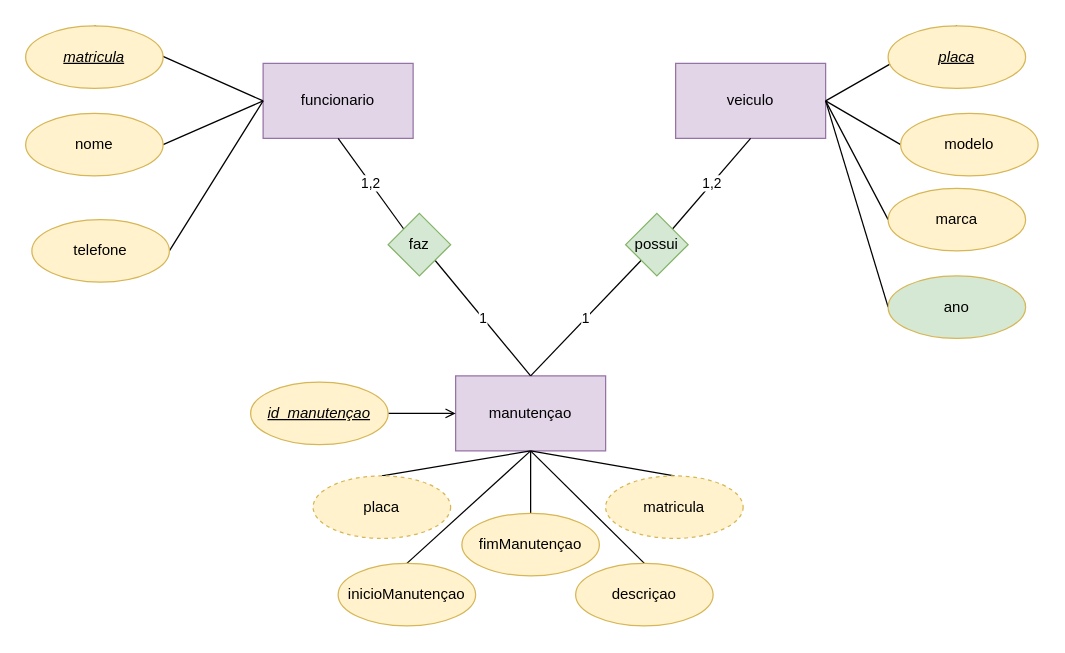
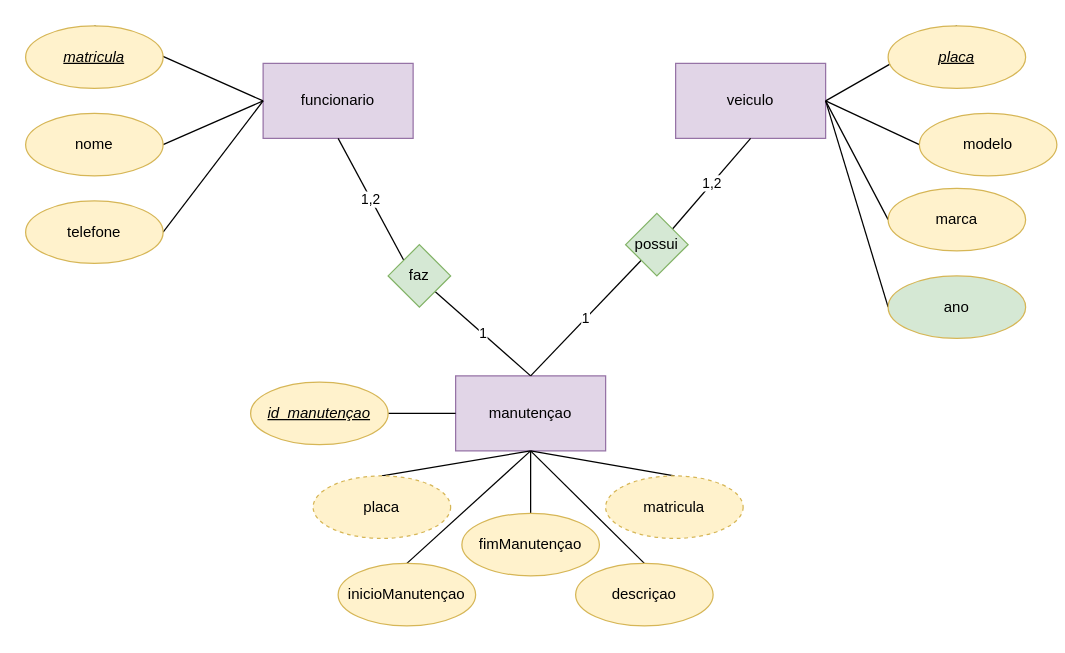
node "modelo": moved (969, 144) -> (988, 144)
node "faz": moved (419, 244) -> (419, 276)
node "telefone": moved (101, 251) -> (94, 232)
edge "id_manutençao" -> "manutençao": arrowhead open -> none
